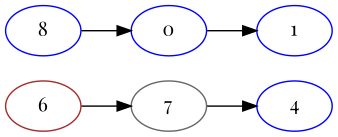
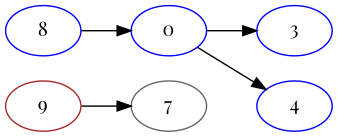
node "1": label "1" -> "3"
node "6": label "6" -> "9"
edge "7" -> "4": now "0" -> "4"
